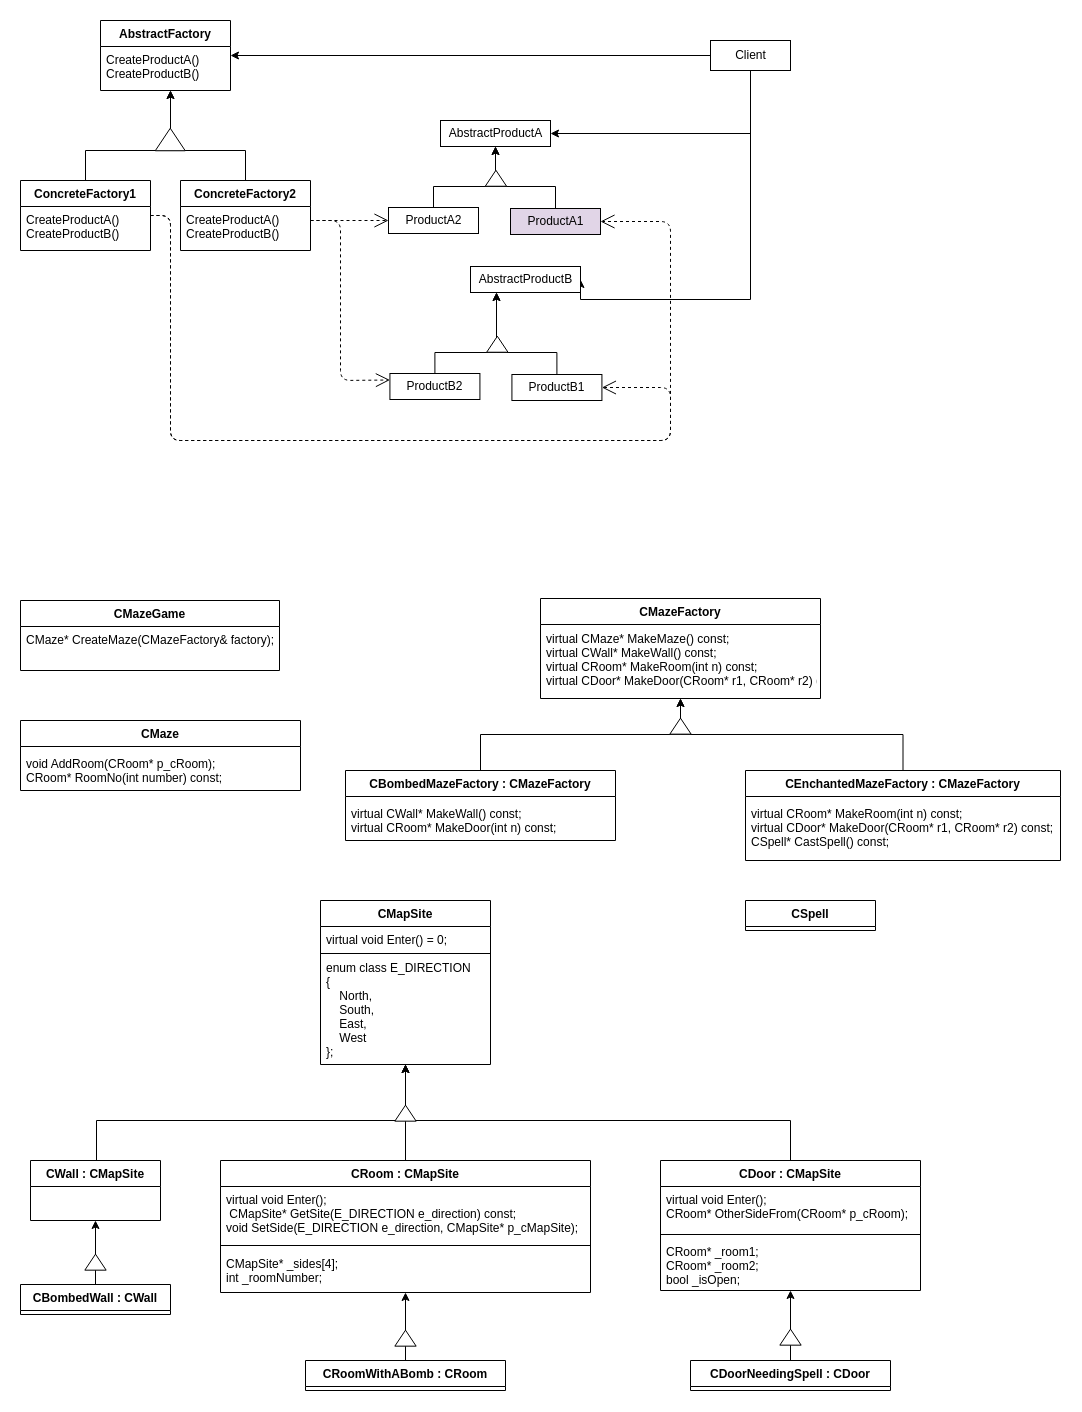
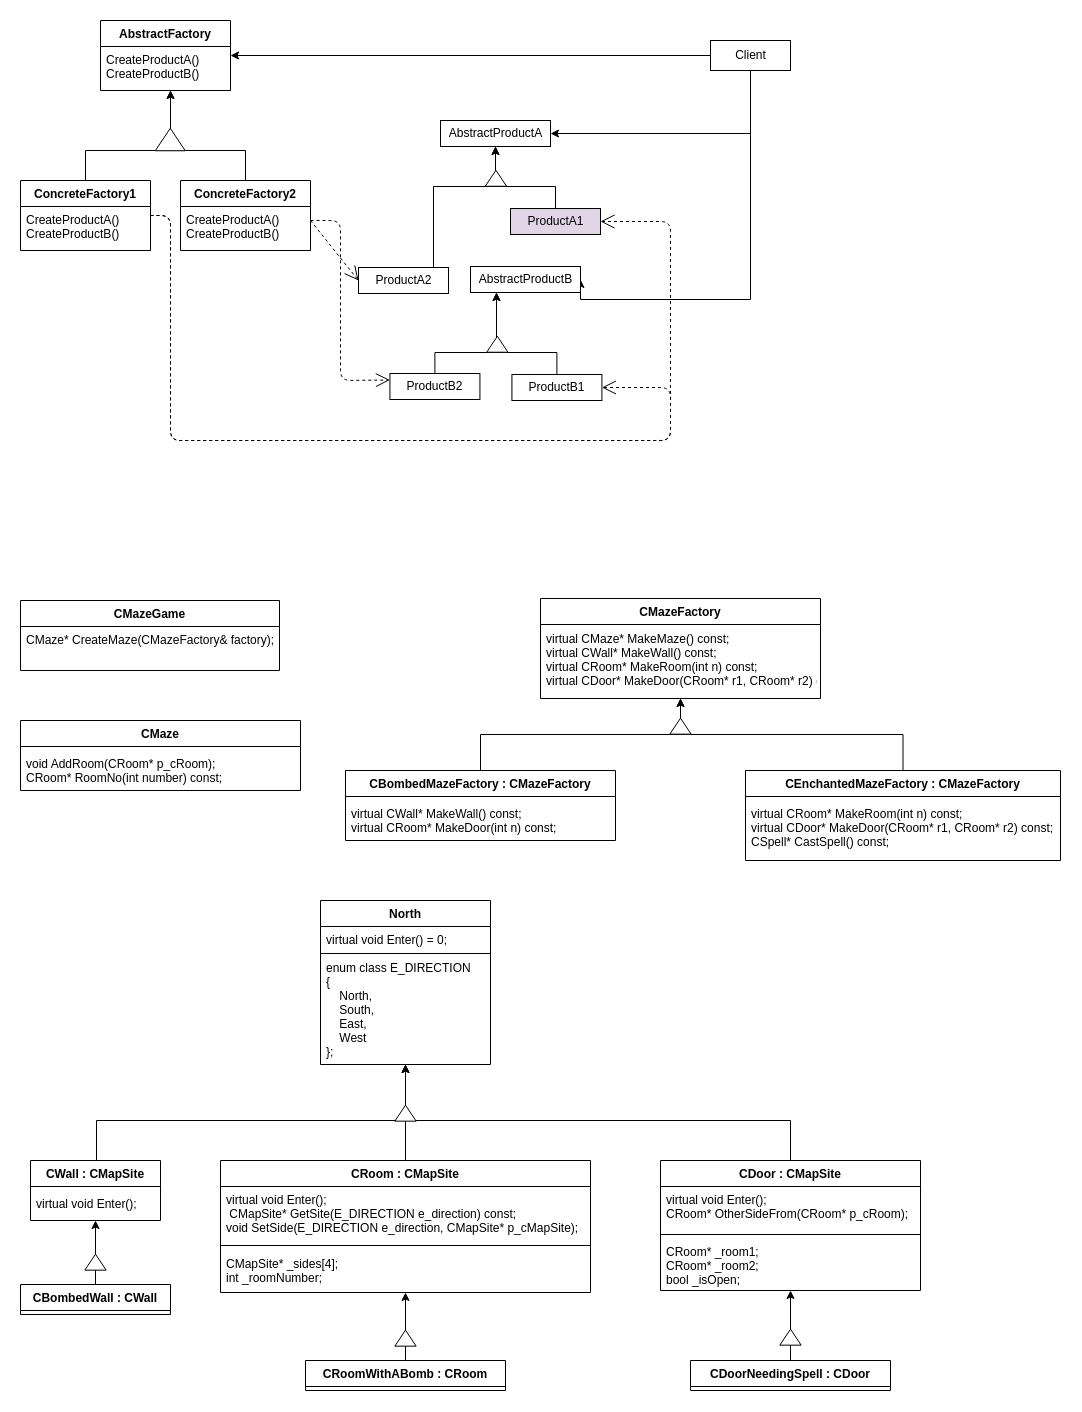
node "ProductA2": moved (434, 221) -> (404, 281)
node "CMapSite": label "CMapSite" -> "North"
node "CSpell": removed
node "virtual void Enter();": added
